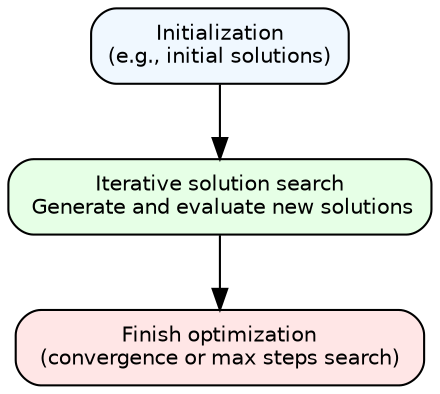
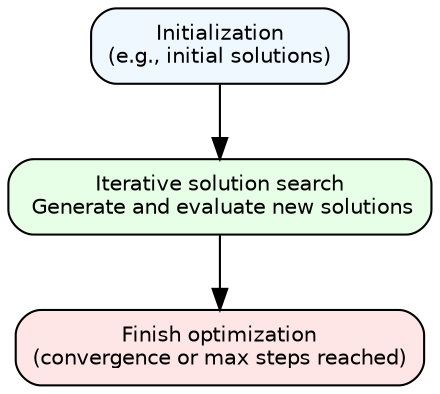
node "Finish optimization (convergence or max steps search)": label "Finish optimization (convergence or max steps search)" -> "Finish optimization (convergence or max steps reached)"
